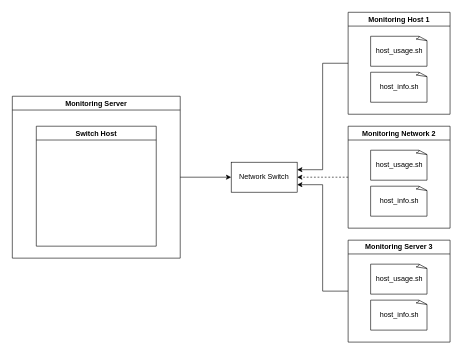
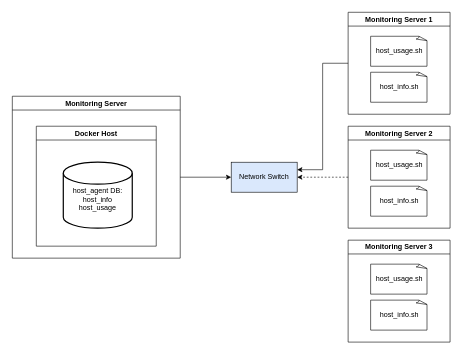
node "Monitoring Host 1": label "Monitoring Host 1" -> "Monitoring Server 1"
node "Switch Host": label "Switch Host" -> "Docker Host"
node "Monitoring Network 2": label "Monitoring Network 2" -> "Monitoring Server 2"
node "Network Switch": fillcolor #ffffff -> #dae8fc
node "host_agent DB: host_info host_usage": added
edge "Monitoring Server 3" -> "Network Switch": removed
